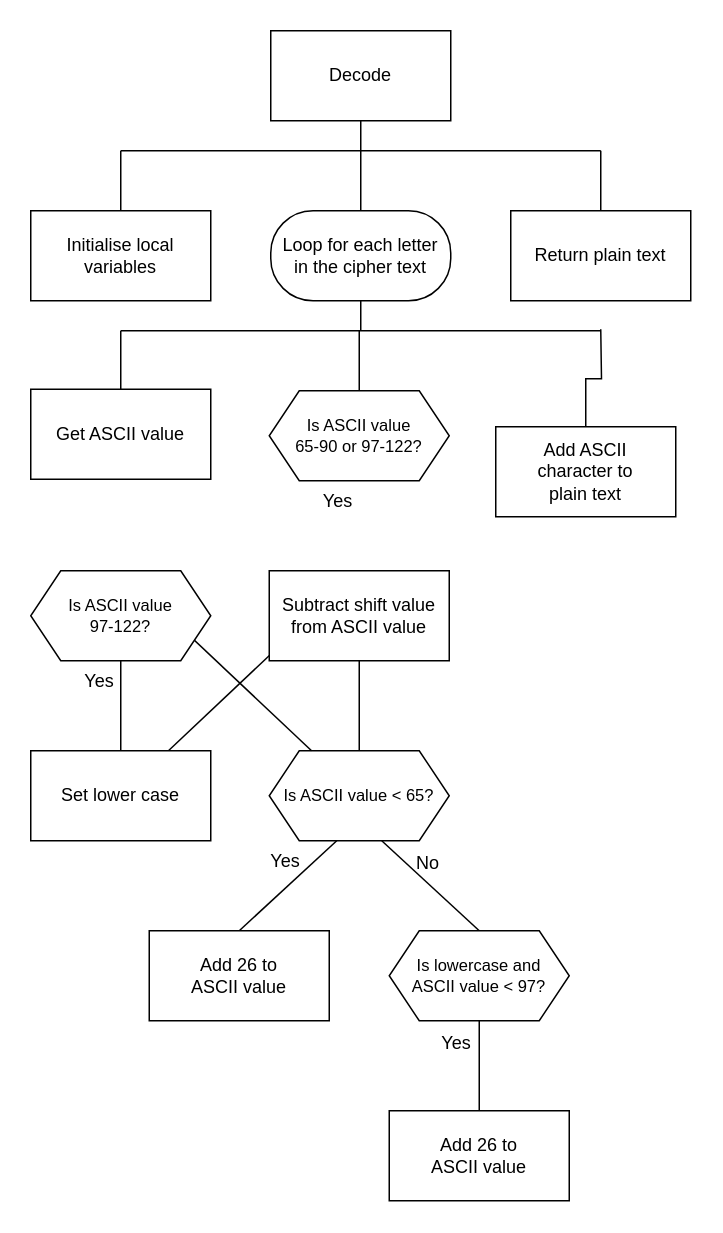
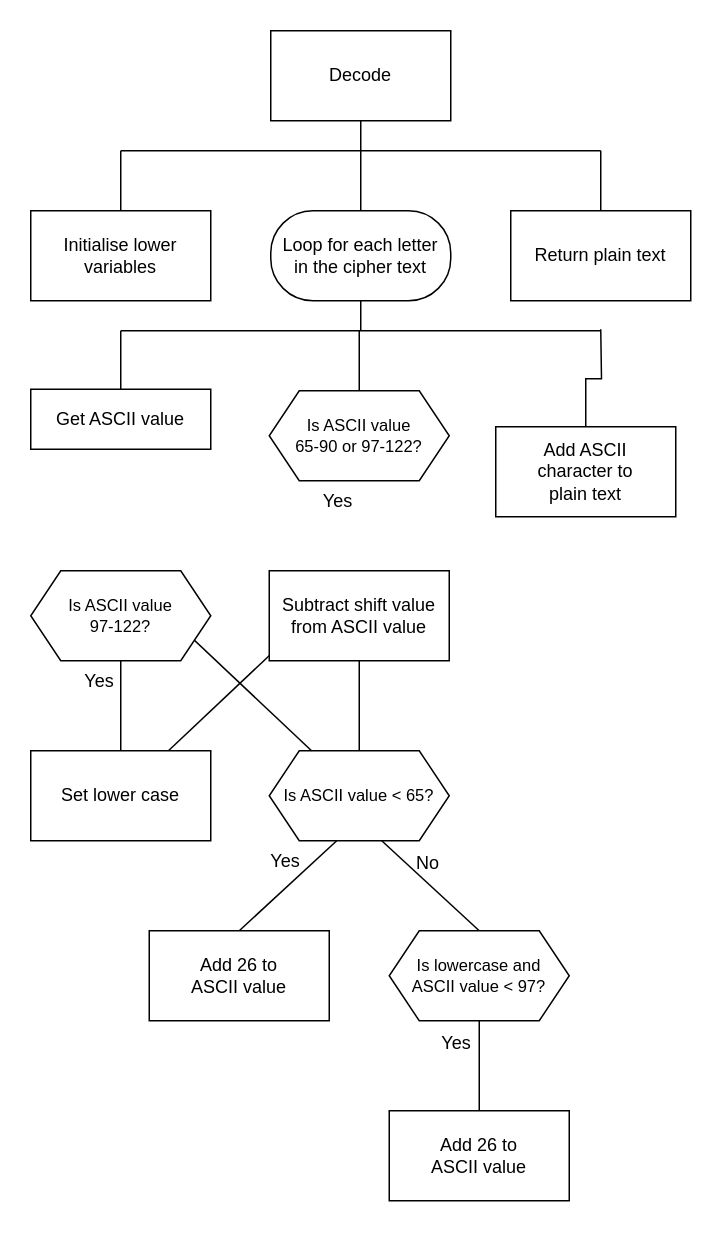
node "Initialise local variables": label "Initialise local variables" -> "Initialise lower variables"
node "Get ASCII value": size 180x90 -> 180x60
